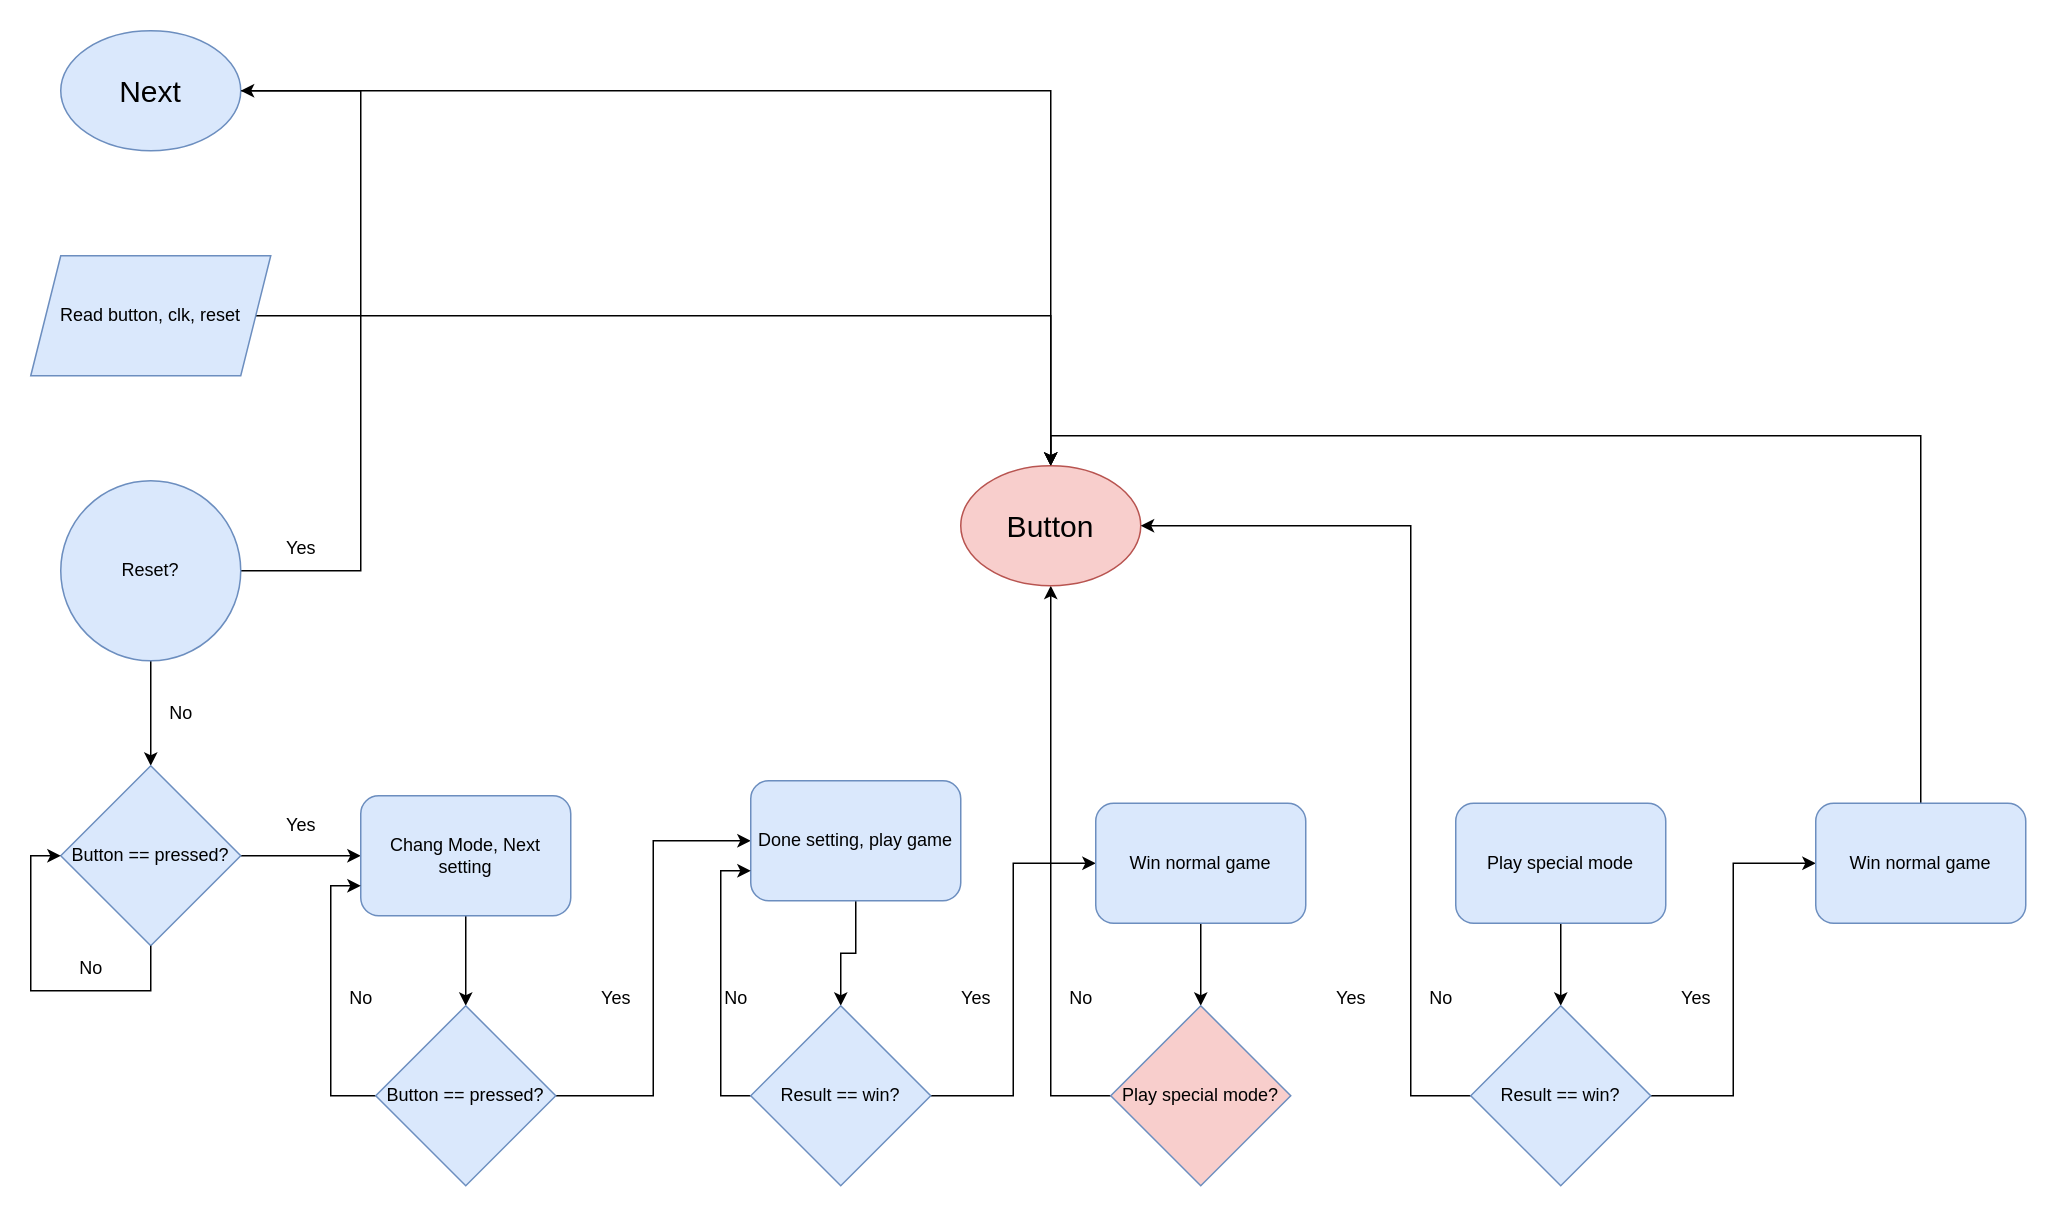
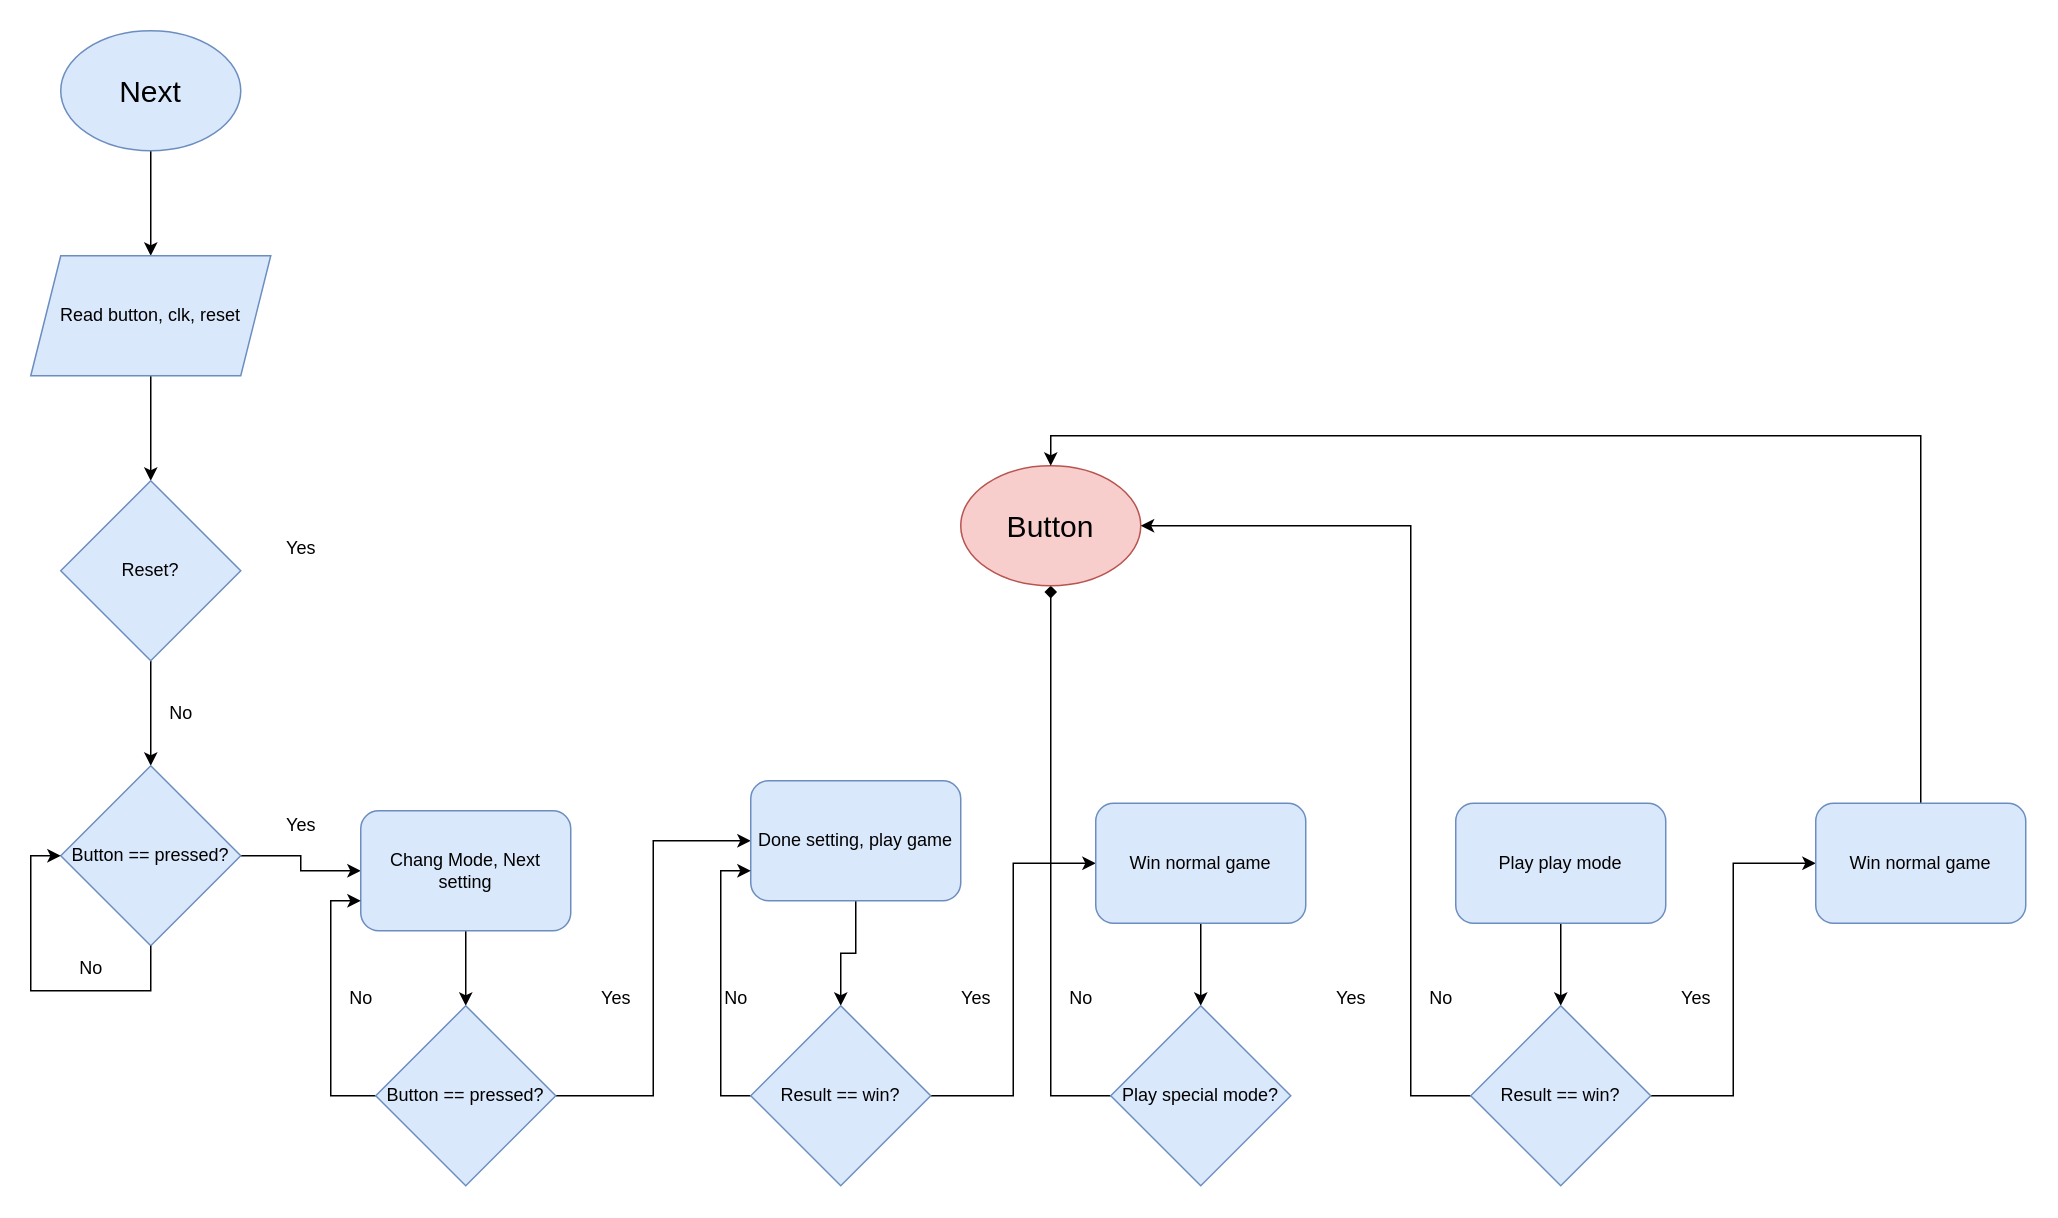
edge "Next" -> "Button": now "Next" -> "Read button, clk, reset"
edge "Read button, clk, reset" -> "Button": now "Read button, clk, reset" -> "Reset?"
edge "Reset?" -> "Next": removed
node "Reset?": shape ellipse -> diamond
edge "Play special mode?" -> "Button": arrowhead classic -> diamond
node "Chang Mode, Next setting": moved (466, 856) -> (466, 871)
node "Play special mode": label "Play special mode" -> "Play play mode"
node "Play special mode?": fillcolor #f8cecc -> #dae8fc
